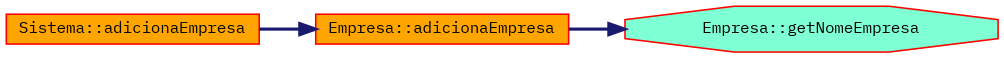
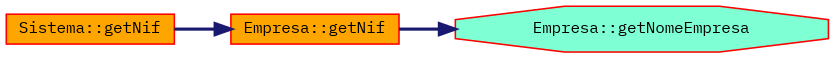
node "Sistema::adicionaEmpresa": label "Sistema::adicionaEmpresa" -> "Sistema::getNif"
node "Empresa::adicionaEmpresa": label "Empresa::adicionaEmpresa" -> "Empresa::getNif"
